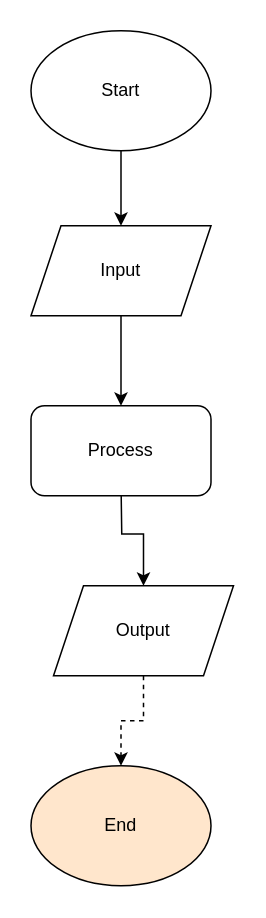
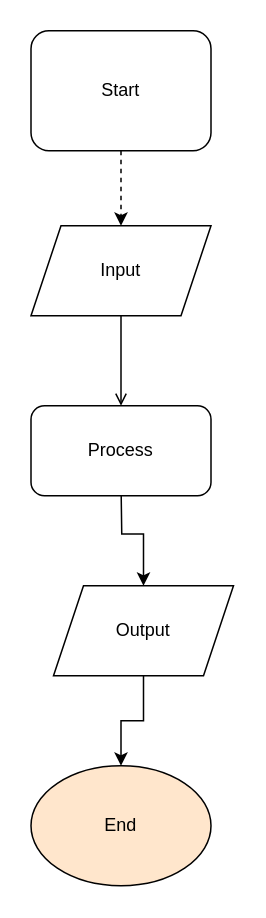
node "Start": shape ellipse -> rounded rectangle
edge "Start" -> "Input": style solid -> dashed
edge "Input" -> "Process": arrowhead classic -> open
edge "Output" -> "End": style dashed -> solid
